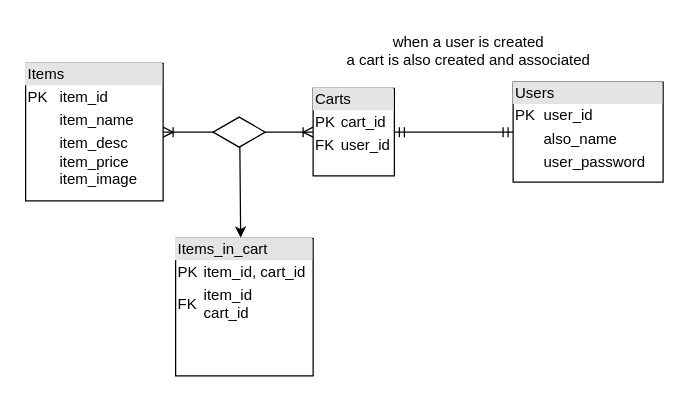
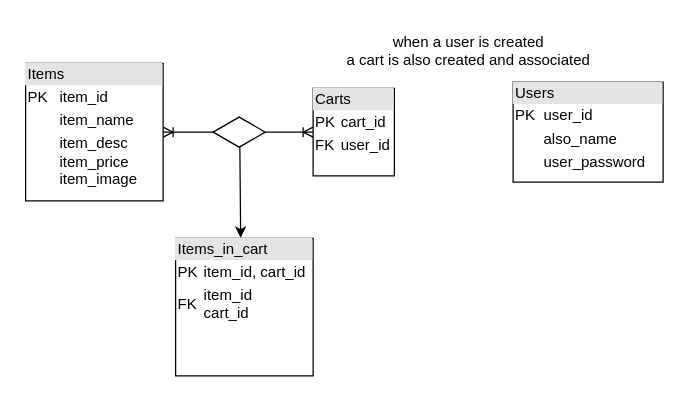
edge "Carts PK cart_id FK user_id" -- "Users PK user_id also_name user_password": removed
